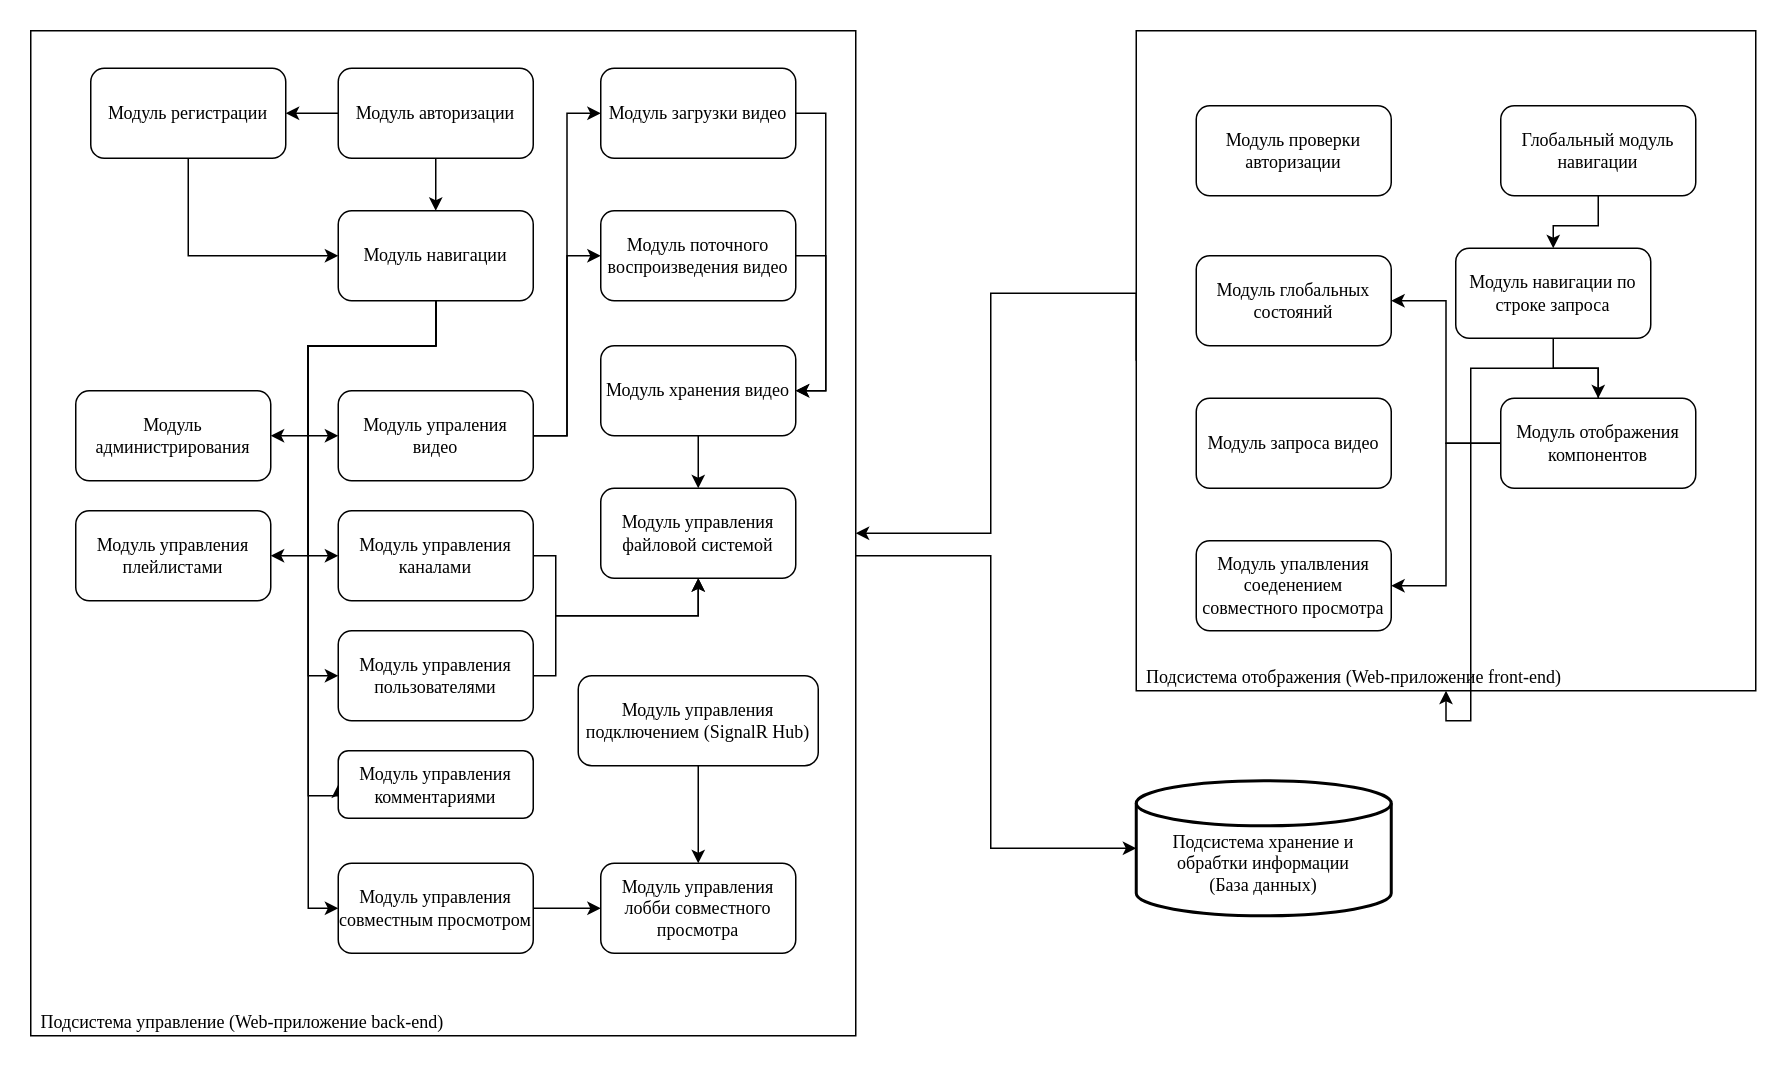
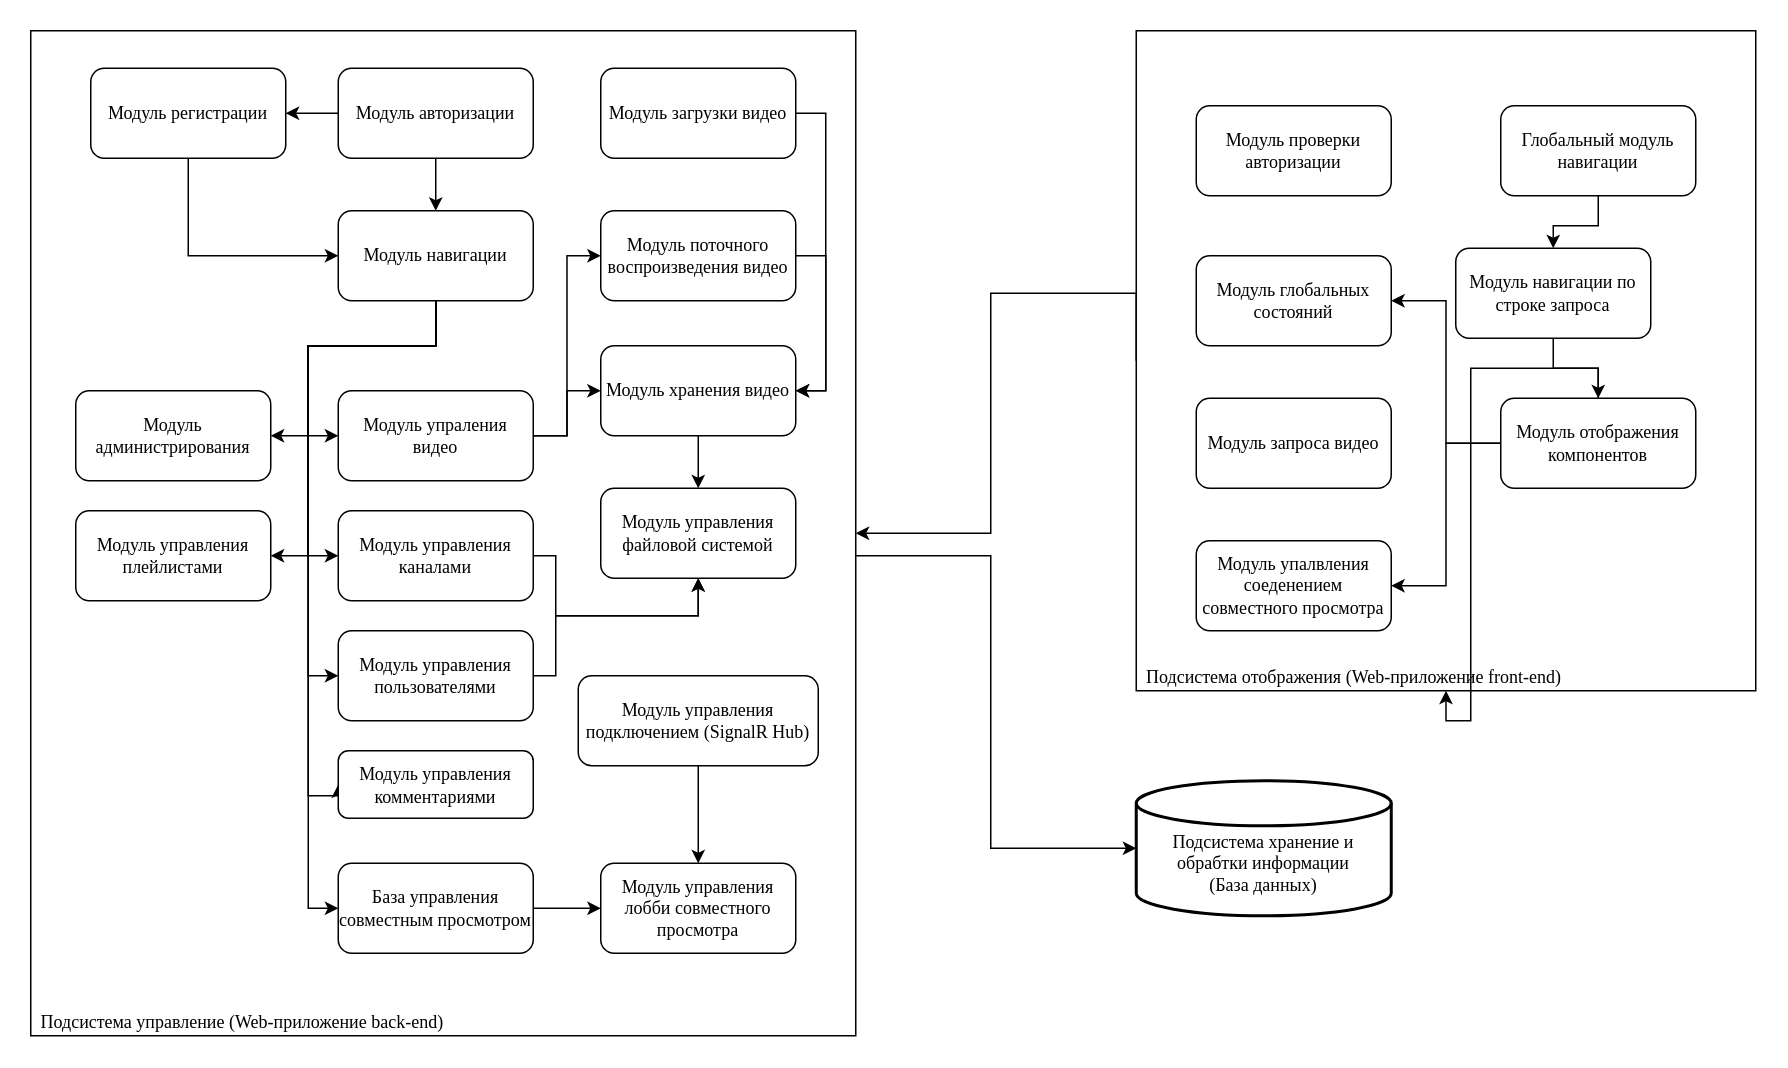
edge "Модуль упраления видео" -> "Модуль загрузки видео": now "Модуль упраления видео" -> "Модуль хранения видео"
node "Модуль управления совместным просмотром": label "Модуль управления совместным просмотром" -> "База управления совместным просмотром"
